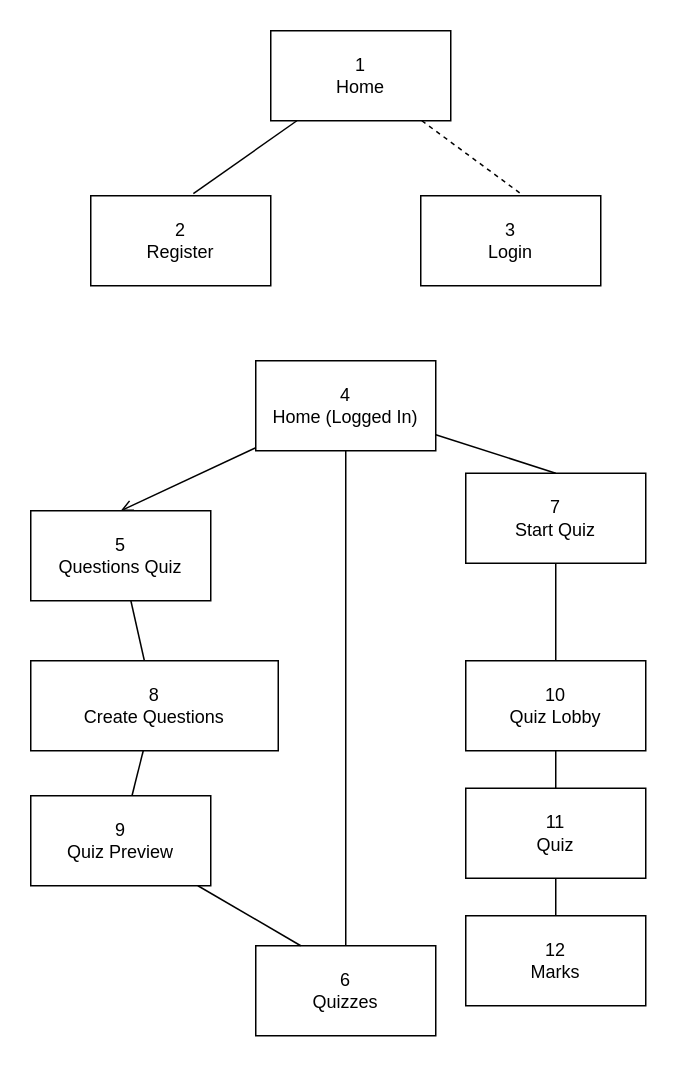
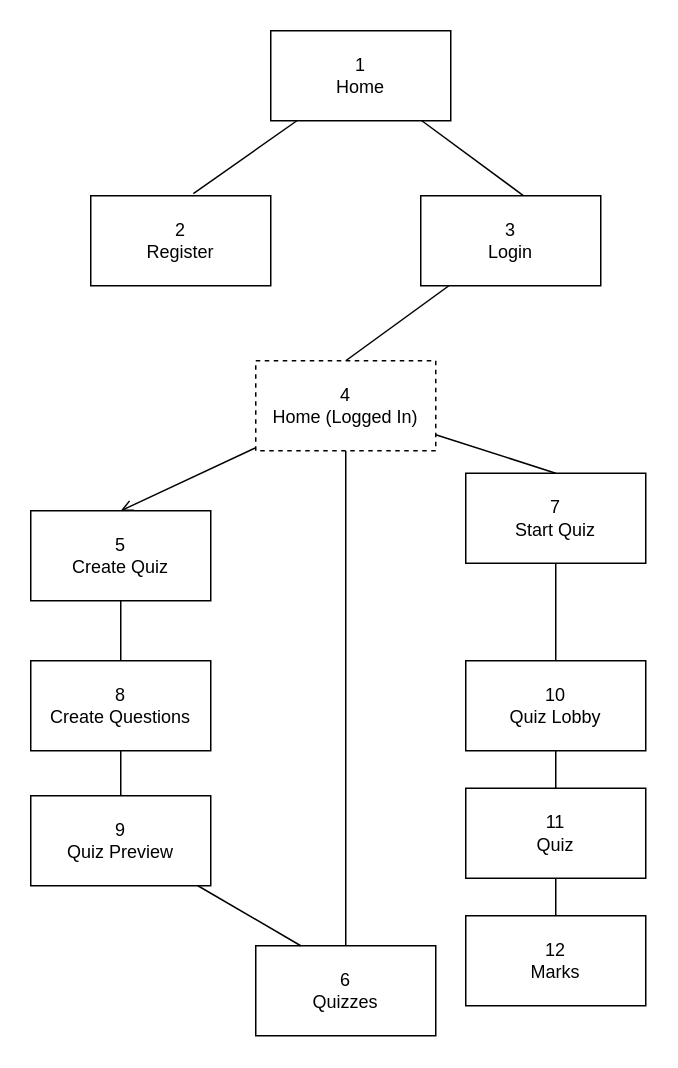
edge "1 Home" -- "3 Login": style dashed -> solid
edge "3 Login" -- "4 Home (Logged In)": added
node "4 Home (Logged In)": style solid -> dashed
node "5 Questions Quiz": label "5 Questions Quiz" -> "5 Create Quiz"
node "8 Create Questions": size 248x90 -> 180x90
